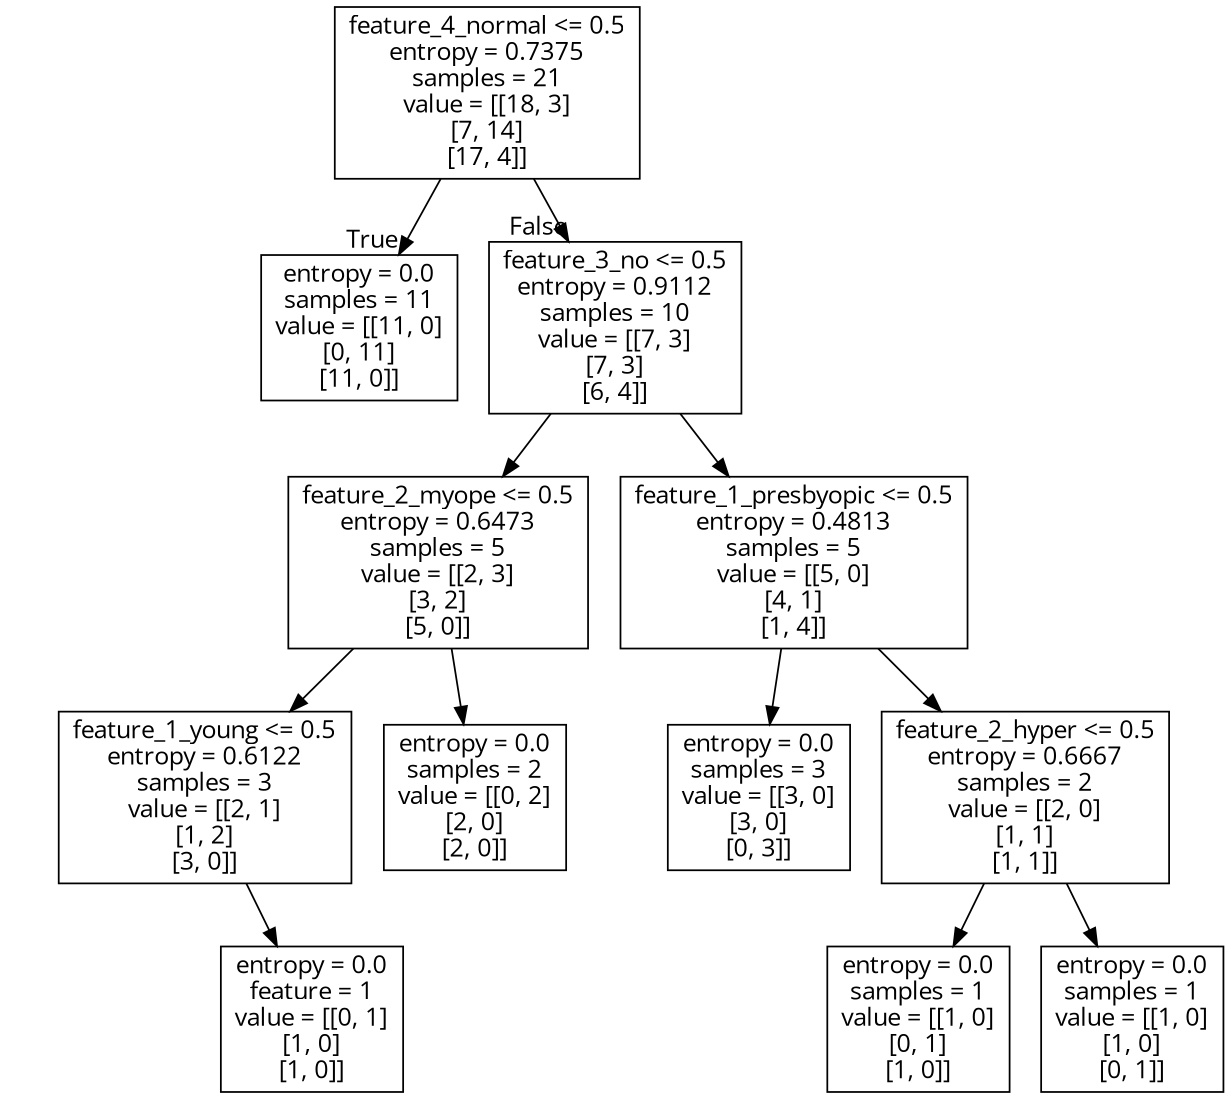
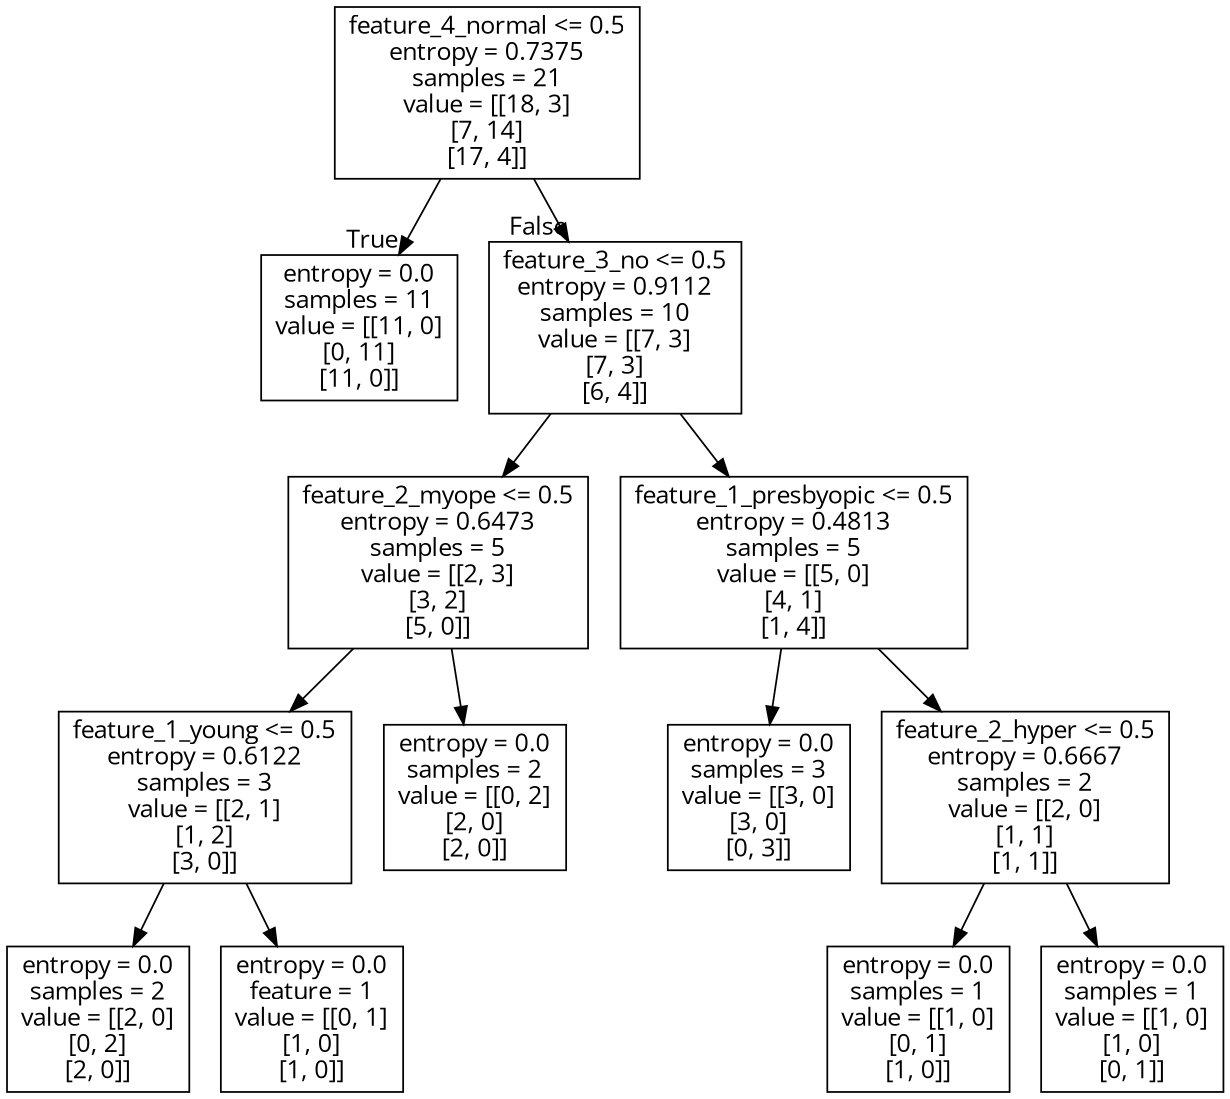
node "entropy = 0.0 samples = 2 value = [[2, 0] [0, 2] [2, 0]]": added
